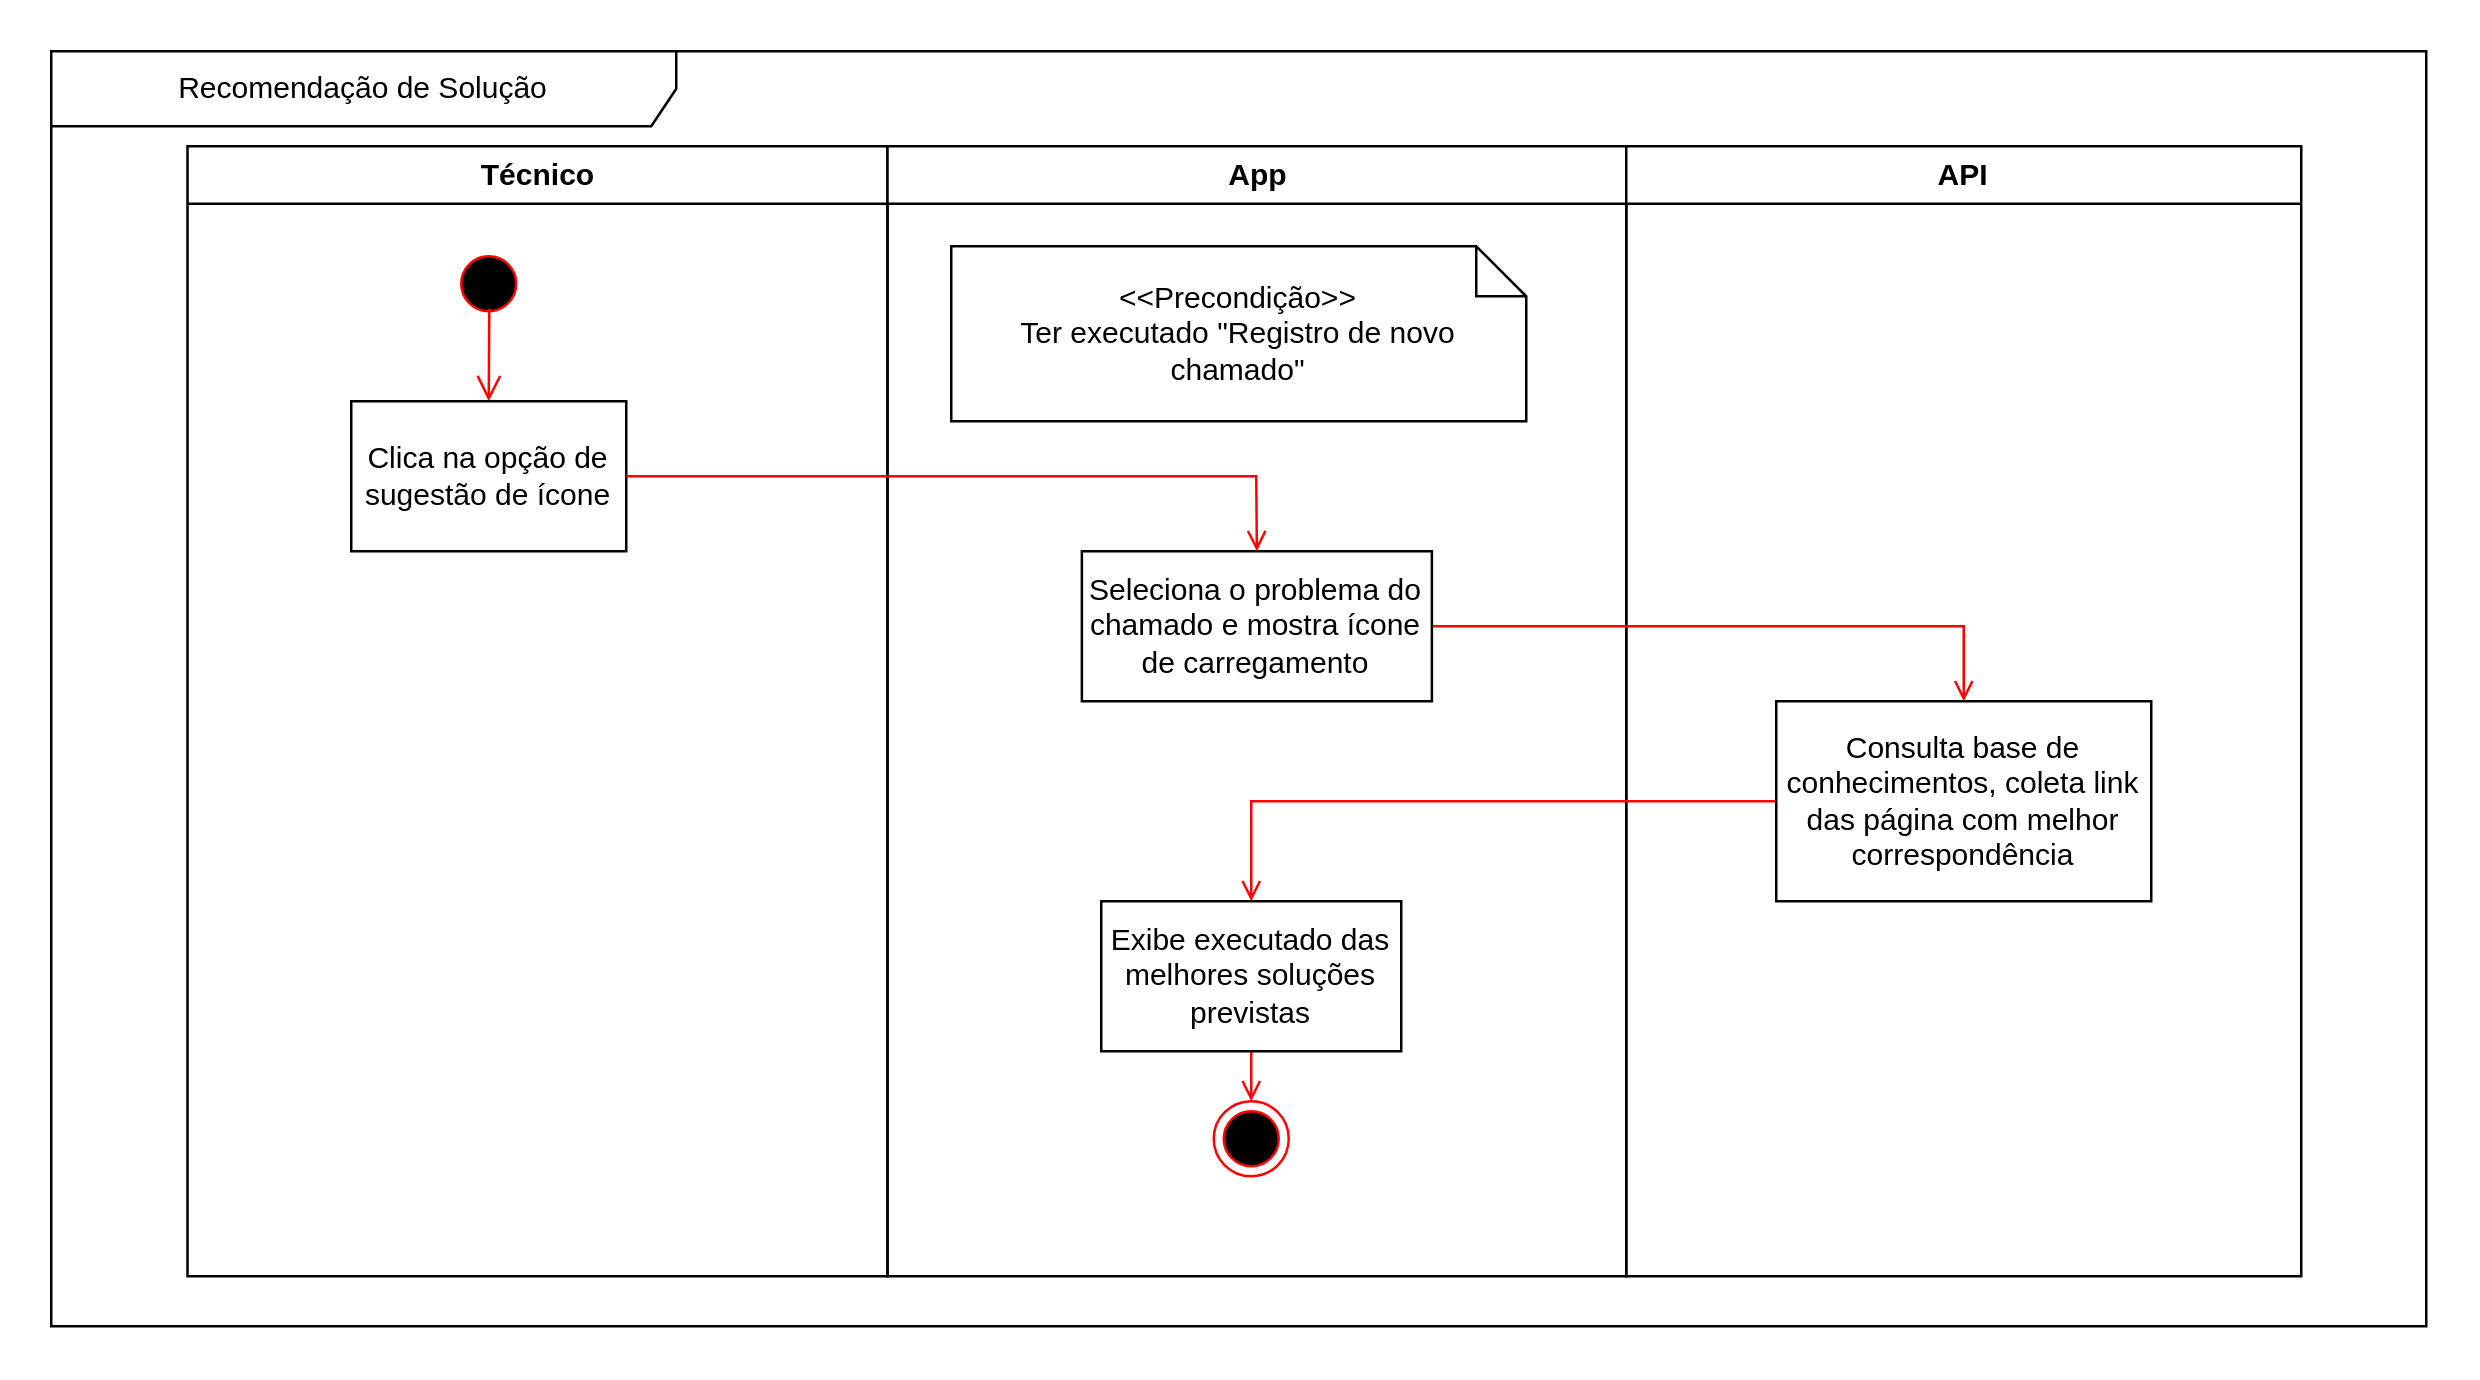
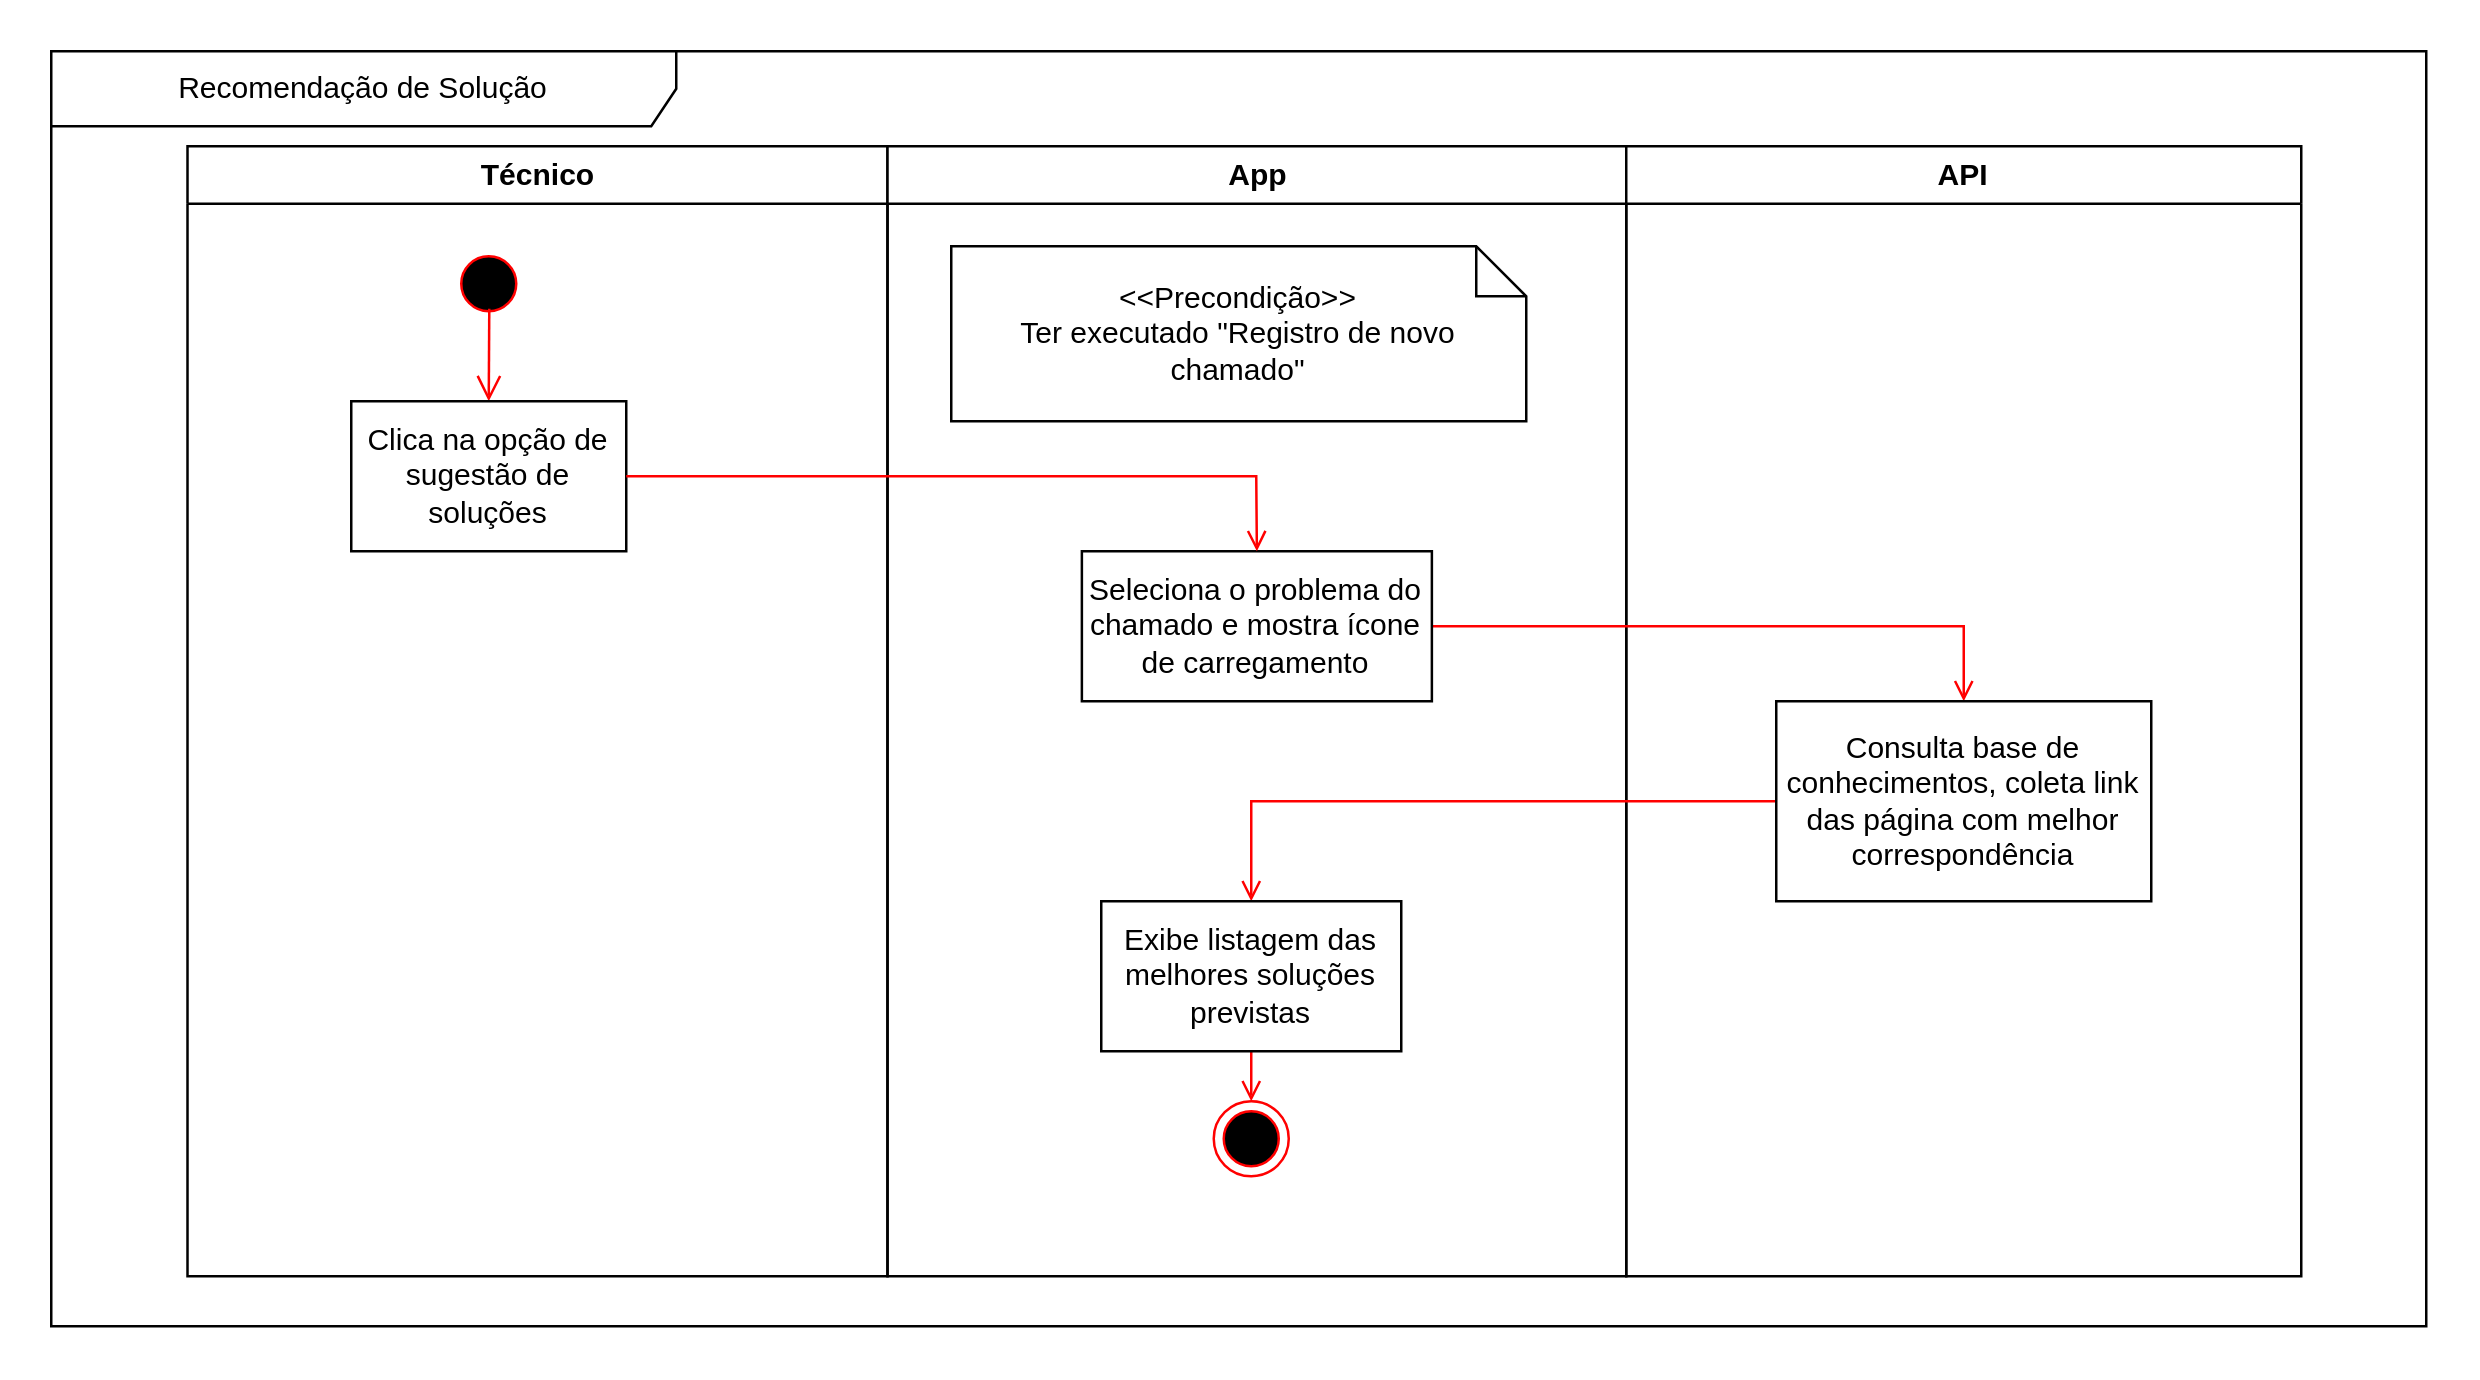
node "Clica na opção de sugestão de ícone": label "Clica na opção de sugestão de ícone" -> "Clica na opção de sugestão de soluções"
node "Exibe executado das melhores soluções previstas": label "Exibe executado das melhores soluções previstas" -> "Exibe listagem das melhores soluções previstas"
